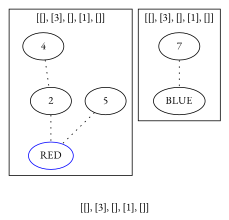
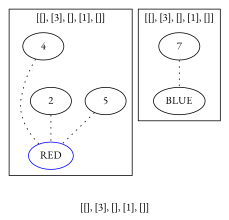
edge "4" -- "2": now "4" -- "RED"
